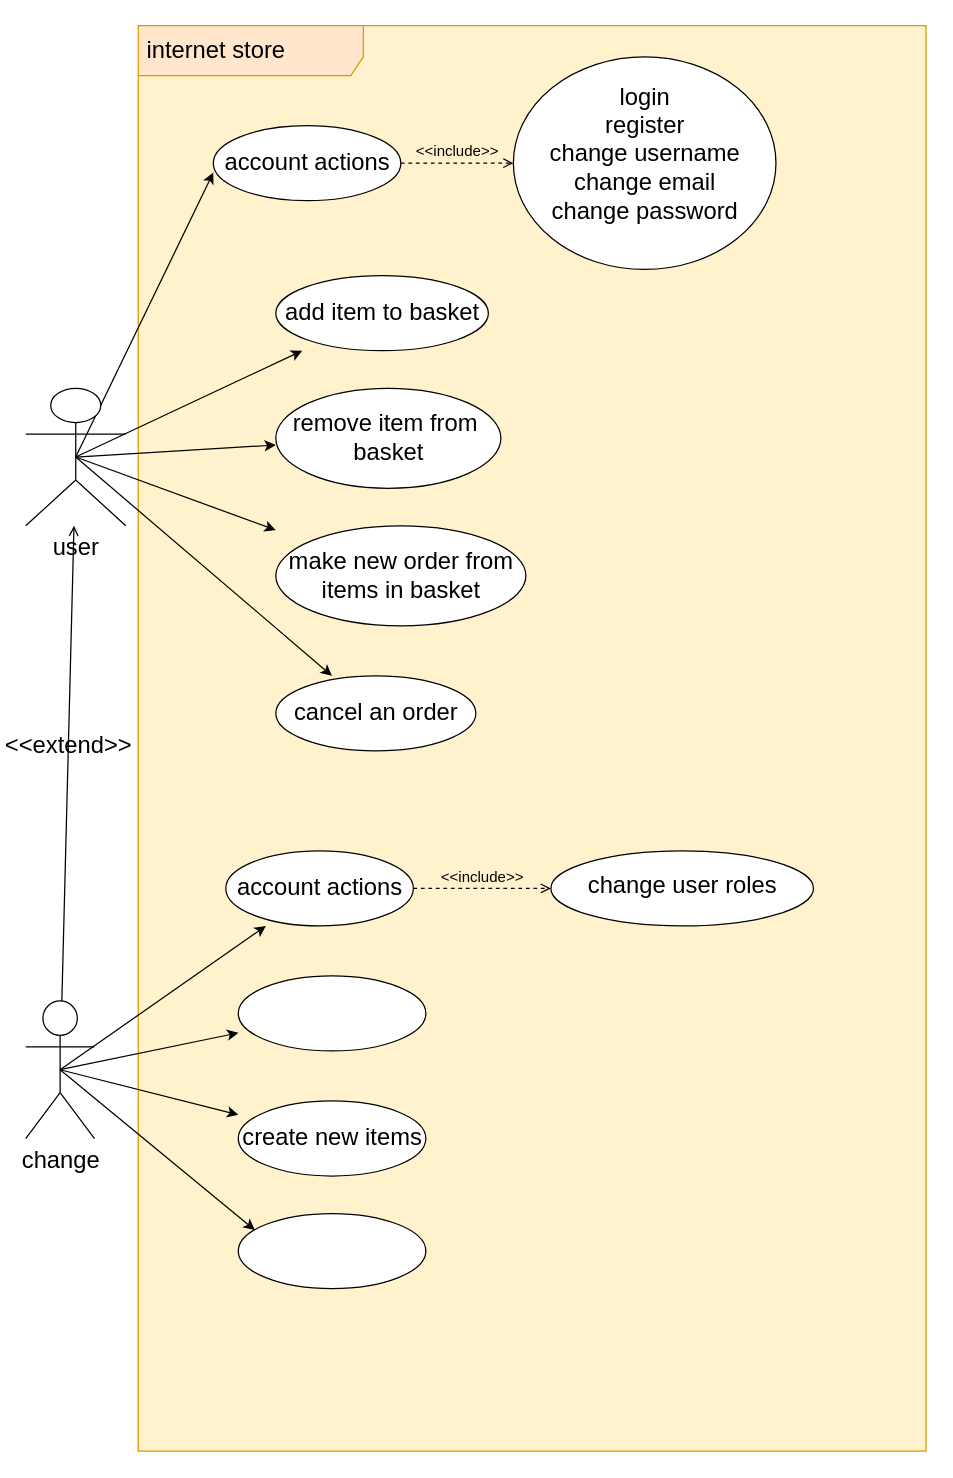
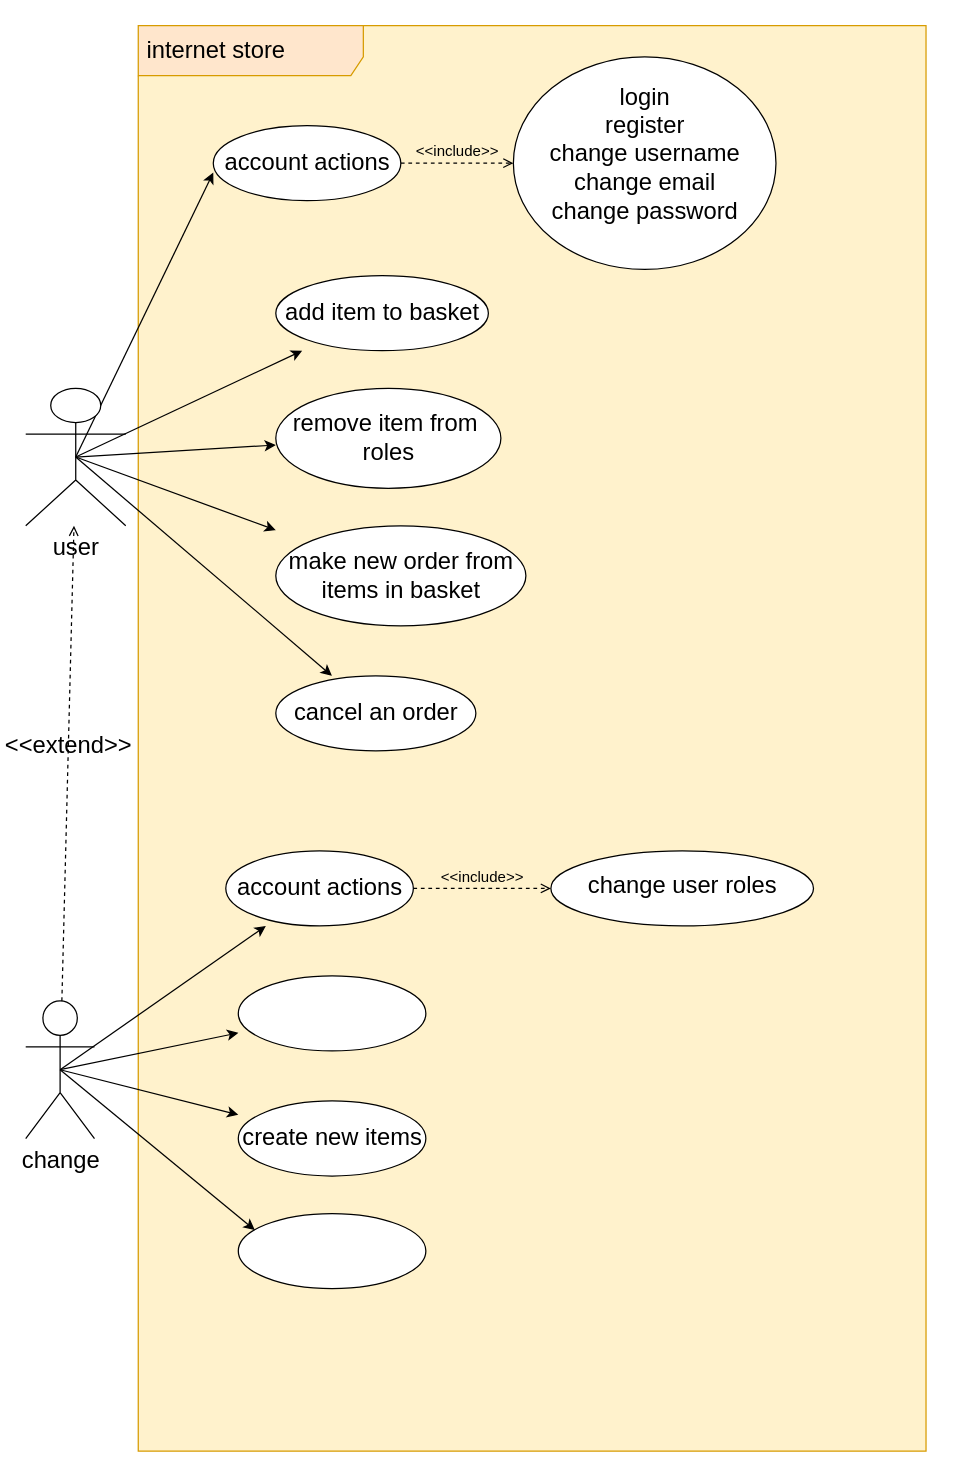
node "remove item from basket": label "remove item from basket" -> "remove item from roles"
edge "change" -> "user": style solid -> dashed
